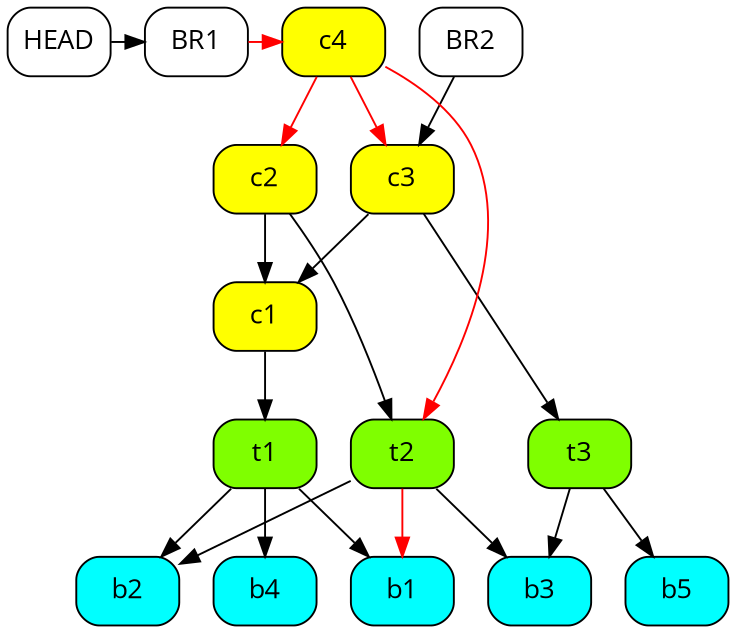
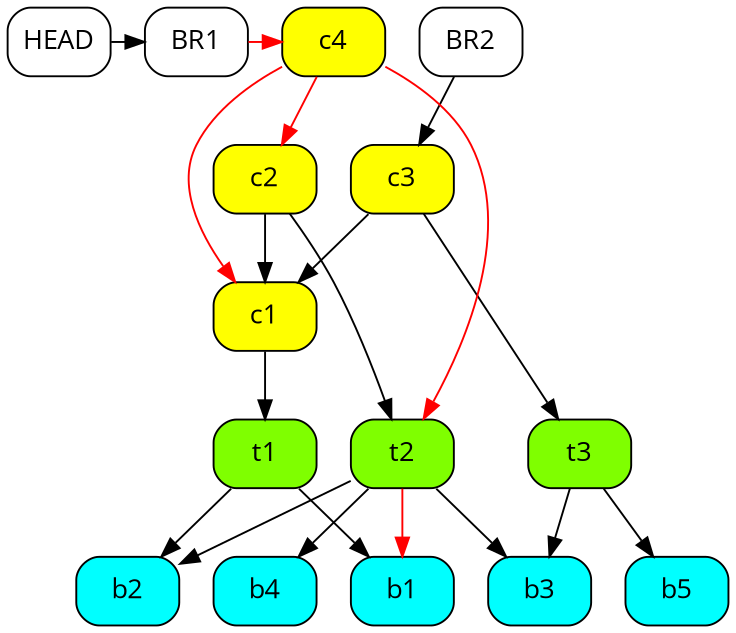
edge "c4" -> "c3": now "c4" -> "c1"
edge "t1" -> "b4": now "t2" -> "b4"
